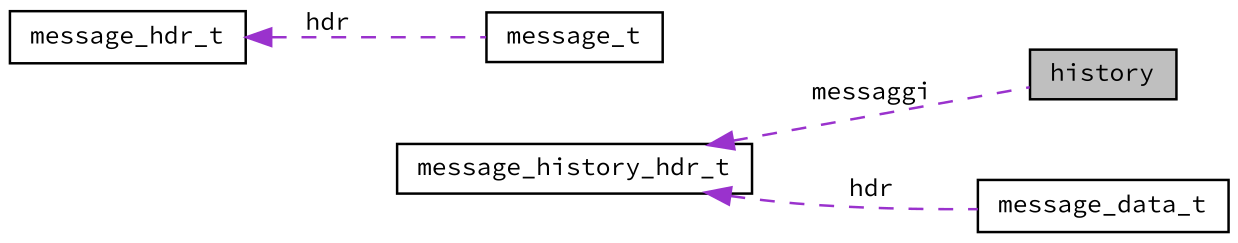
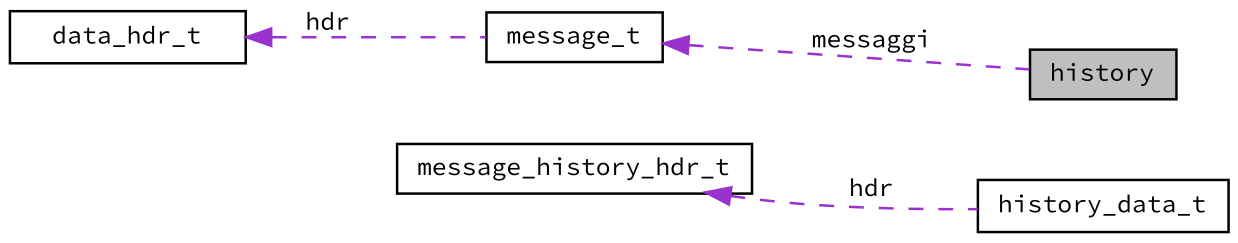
node "message_hdr_t": label "message_hdr_t" -> "data_hdr_t"
edge "history" -> "message_history_hdr_t": now "history" -> "message_t"
node "message_data_t": label "message_data_t" -> "history_data_t"
